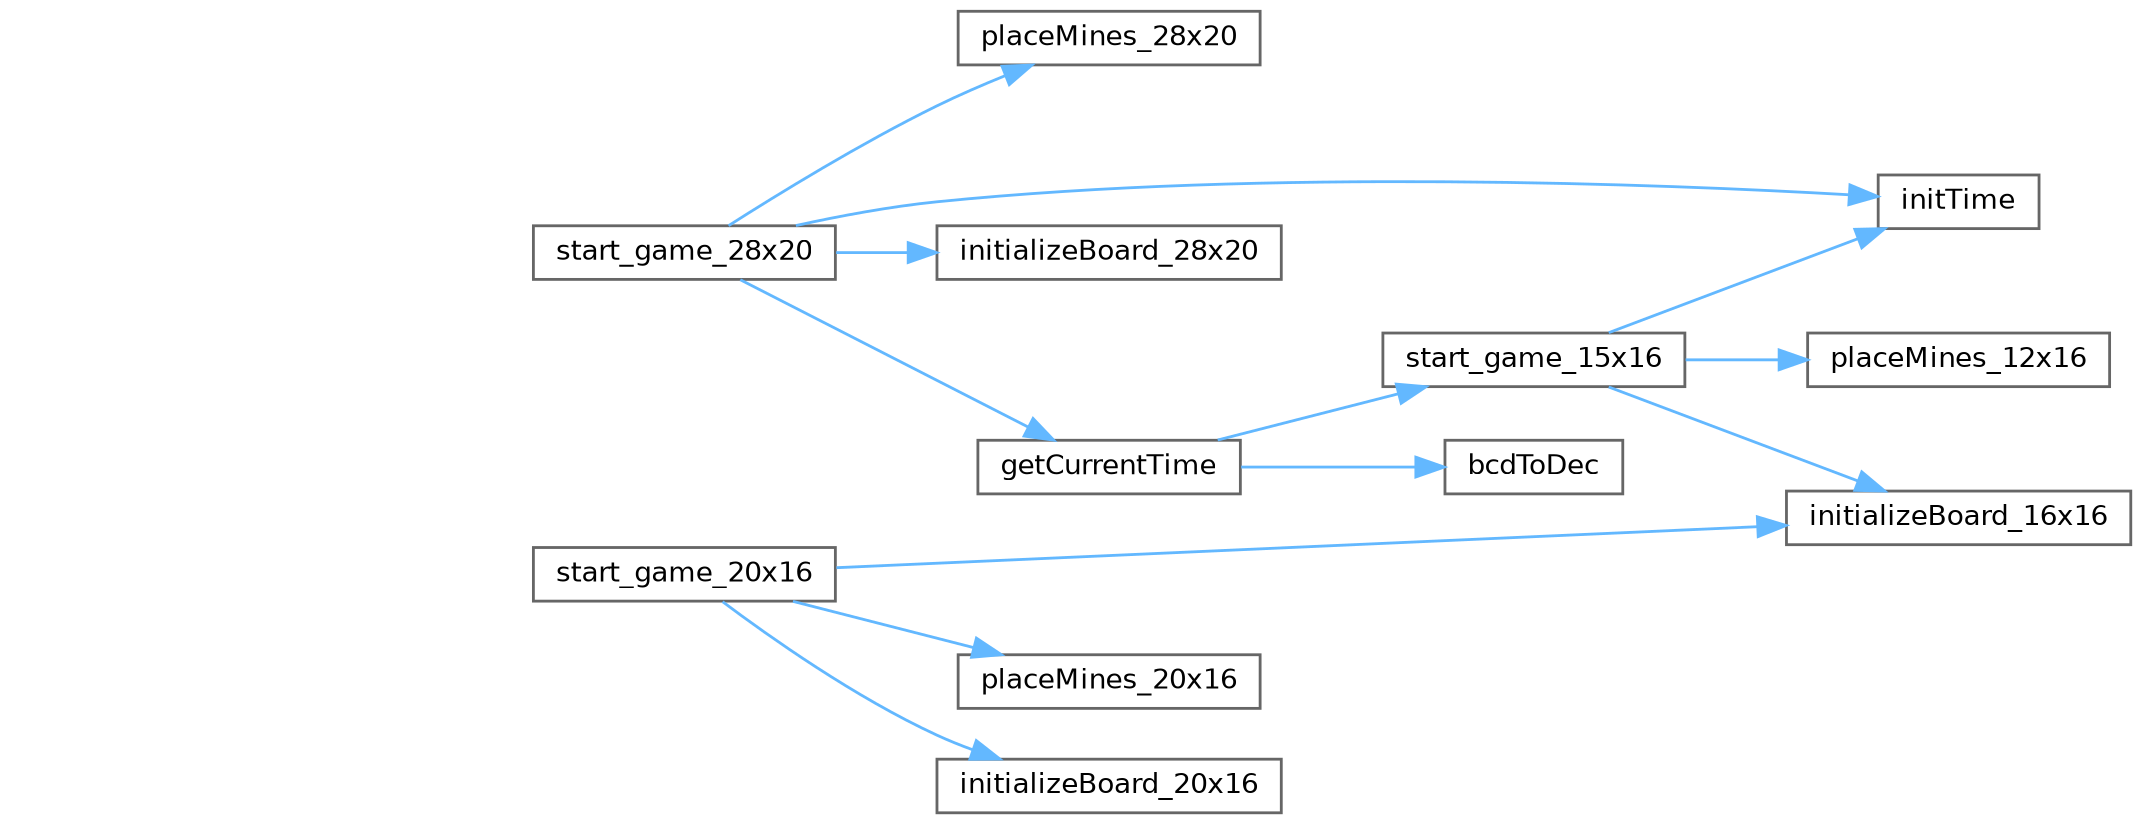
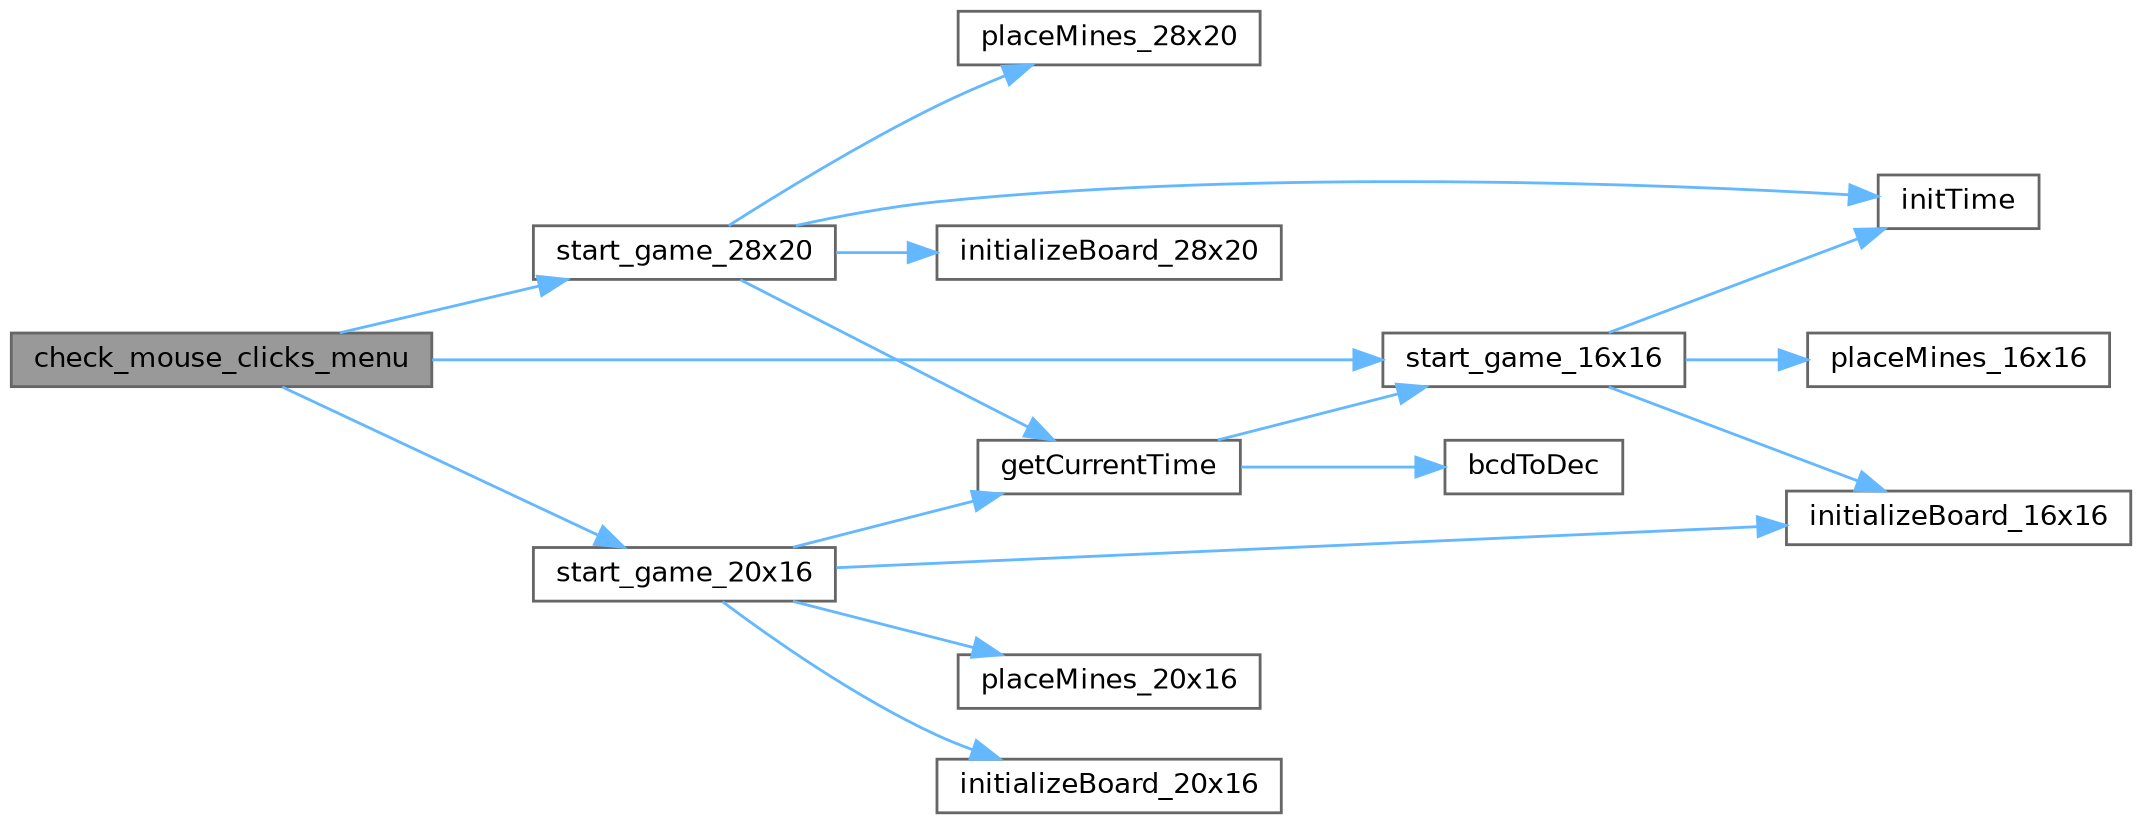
node "check_mouse_clicks_menu": added
node "start_game_15x16": label "start_game_15x16" -> "start_game_16x16"
node "placeMines_12x16": label "placeMines_12x16" -> "placeMines_16x16"
edge "start_game_20x16" -> "getCurrentTime": added
